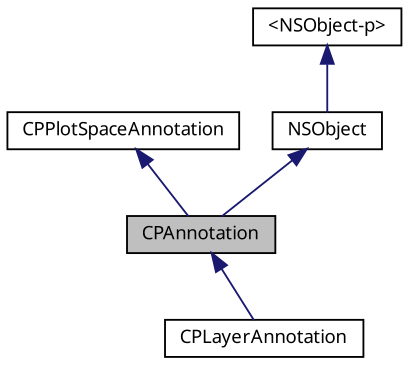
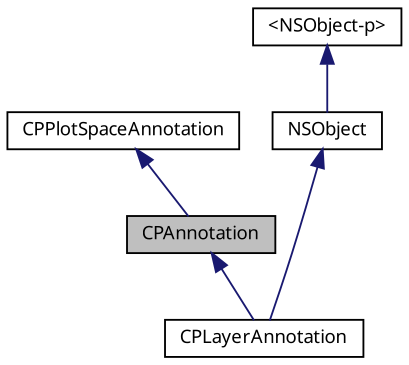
edge "CPAnnotation" -> "NSObject": now "CPLayerAnnotation" -> "NSObject"
